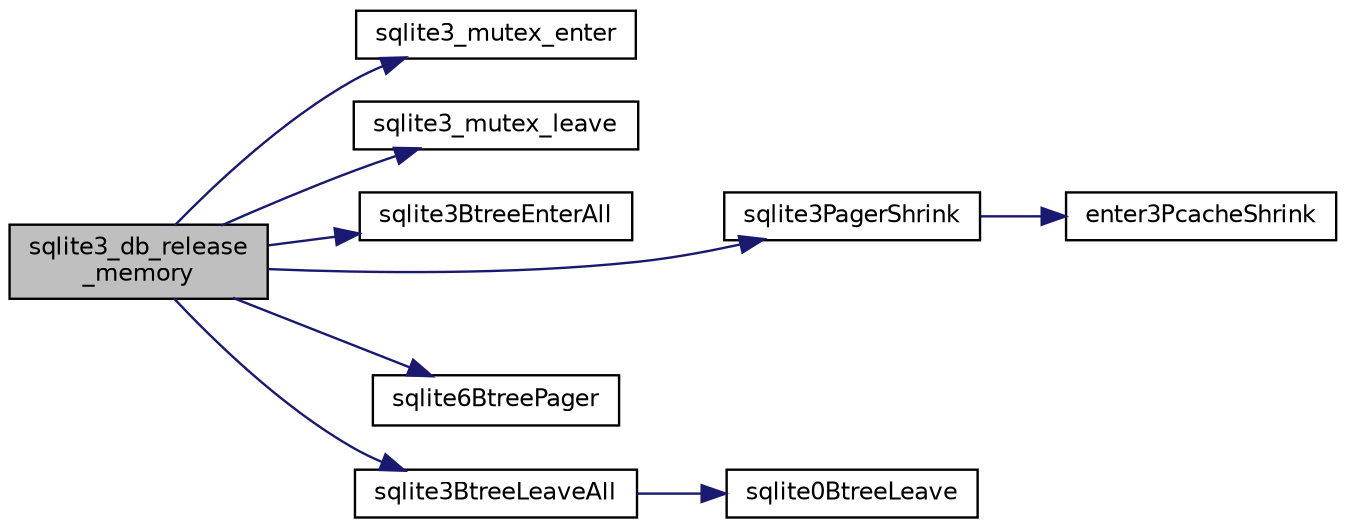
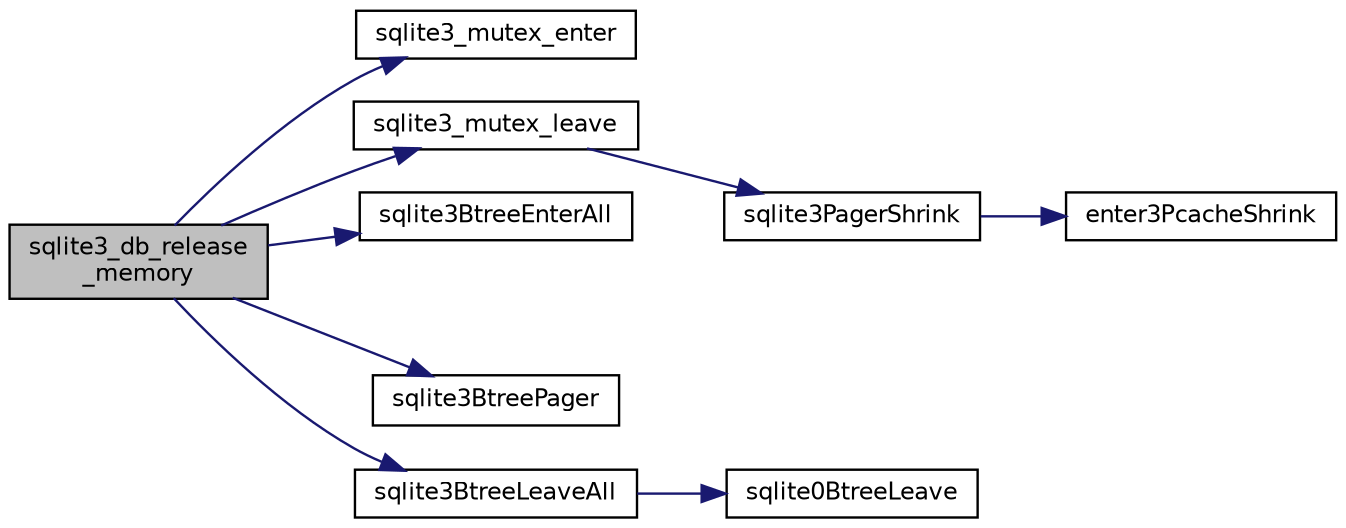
edge "sqlite3_db_release _memory" -> "sqlite3PagerShrink": now "sqlite3_mutex_leave" -> "sqlite3PagerShrink"
node "sqlite6BtreePager": label "sqlite6BtreePager" -> "sqlite3BtreePager"
